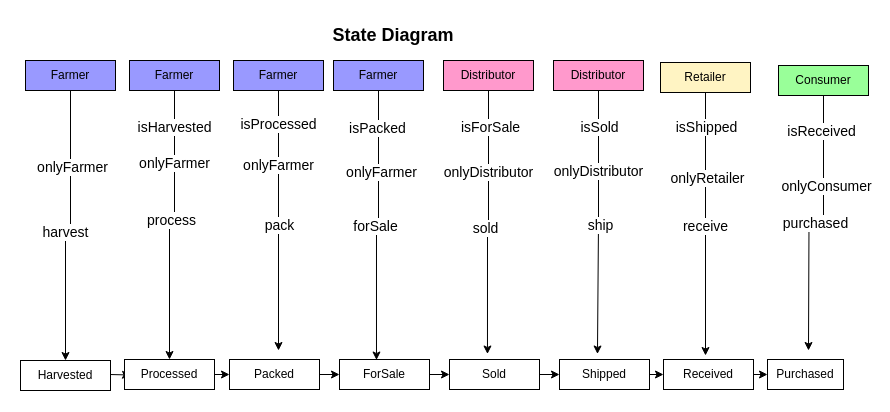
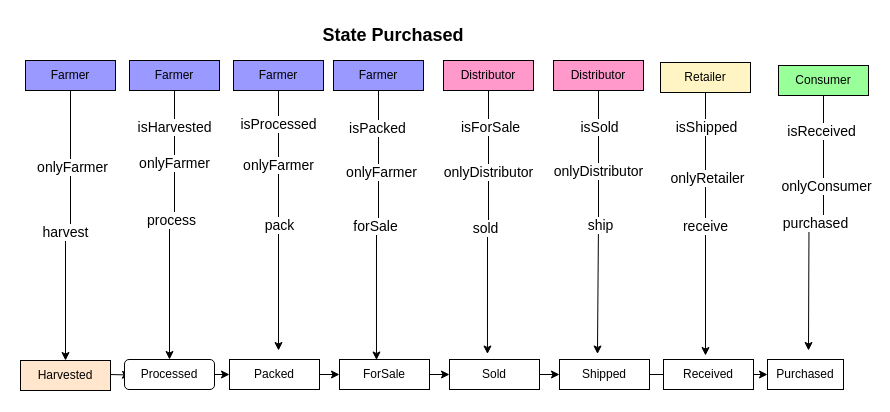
node "State Diagram": label "State Diagram" -> "State Purchased"
node "Processed": shape rectangle -> rounded rectangle
edge "Shipped" -> "Received": arrowhead classic -> none
node "Harvested": fillcolor #ffffff -> #ffe6cc
